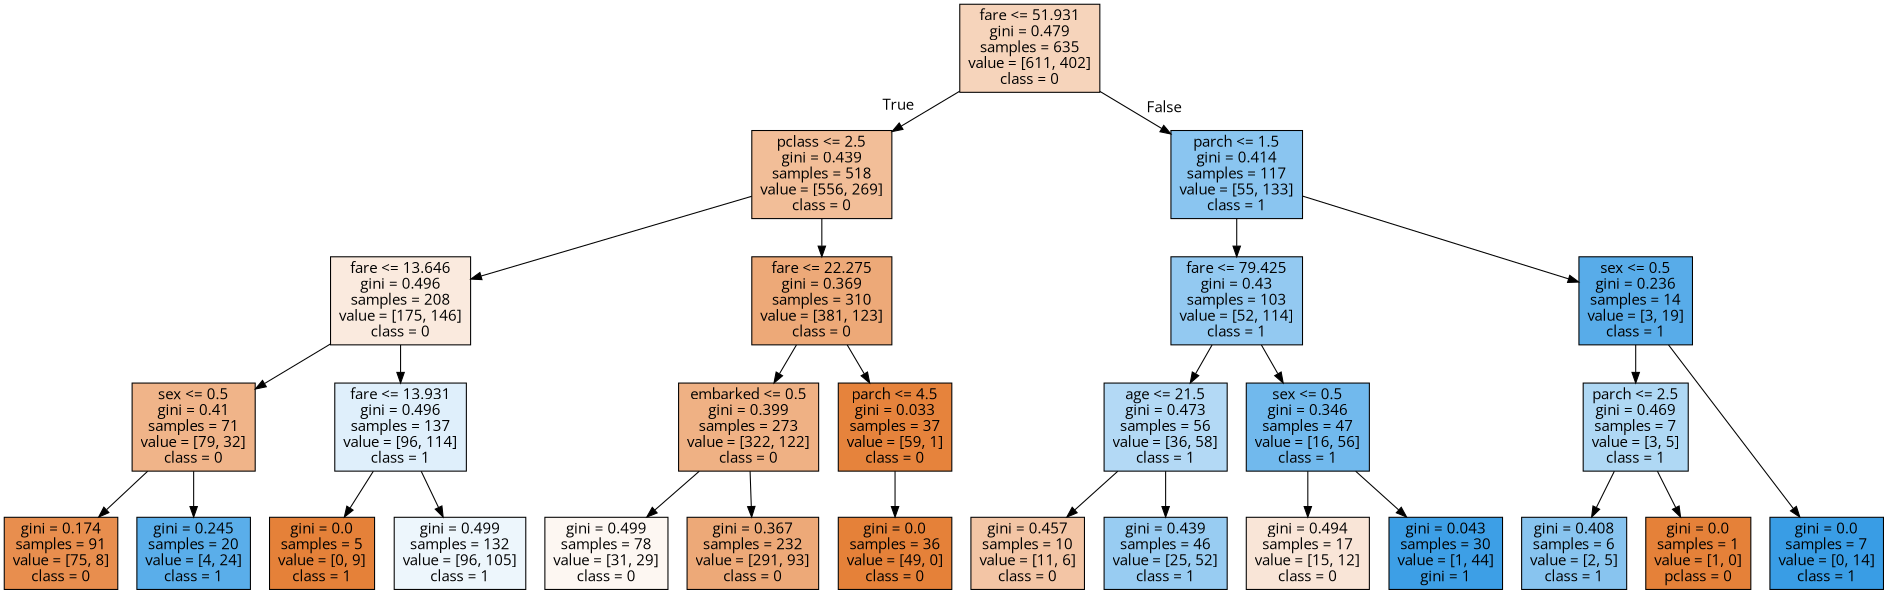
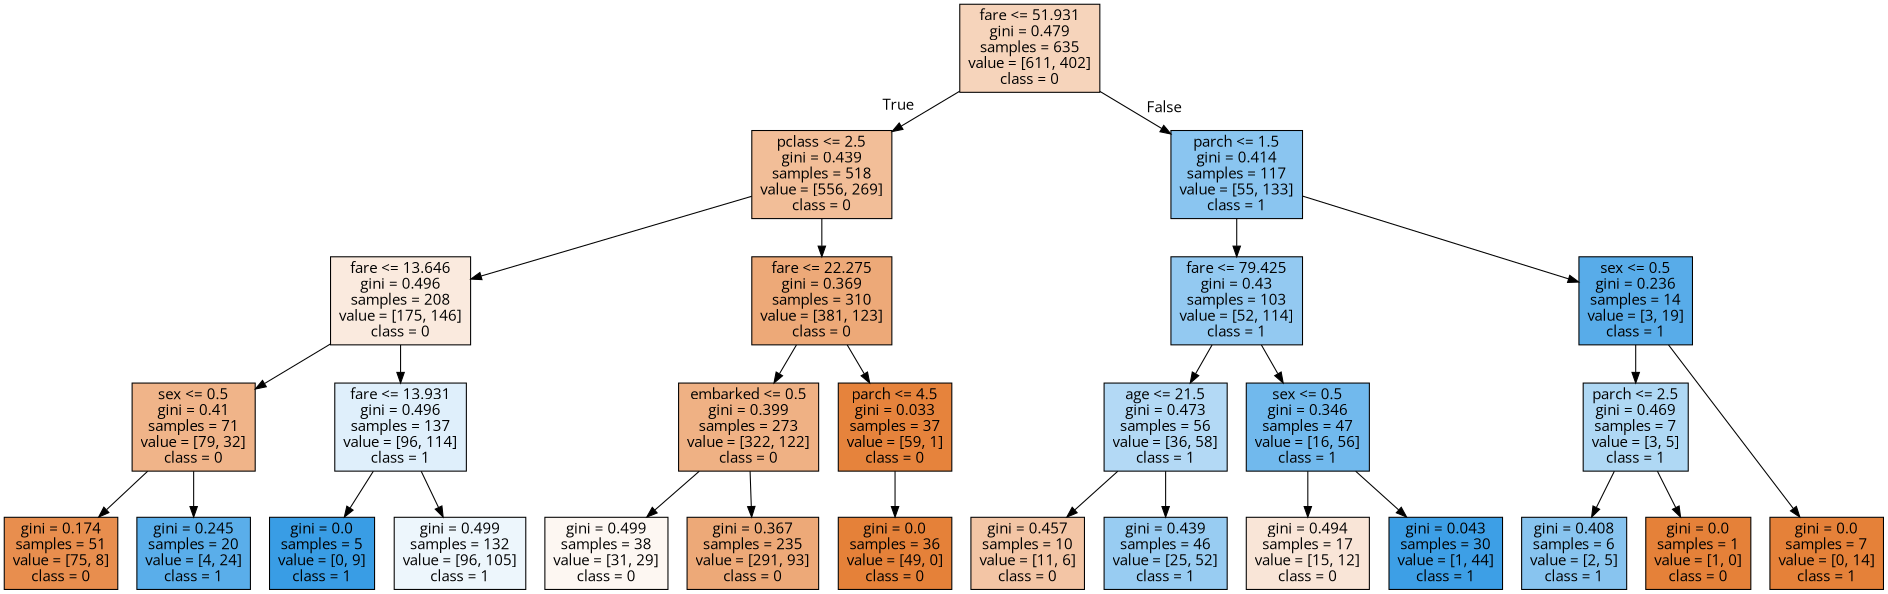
node "gini = 0.174 samples = 91 value = [75, 8] class = 0": label "gini = 0.174 samples = 91 value = [75, 8] class = 0" -> "gini = 0.174 samples = 51 value = [75, 8] class = 0"
node "gini = 0.0 samples = 5 value = [0, 9] class = 1": fillcolor #e58139ff -> #399de5ff
node "gini = 0.499 samples = 78 value = [31, 29] class = 0": label "gini = 0.499 samples = 78 value = [31, 29] class = 0" -> "gini = 0.499 samples = 38 value = [31, 29] class = 0"
node "gini = 0.367 samples = 232 value = [291, 93] class = 0": label "gini = 0.367 samples = 232 value = [291, 93] class = 0" -> "gini = 0.367 samples = 235 value = [291, 93] class = 0"
node "gini = 0.043 samples = 30 value = [1, 44] gini = 1": label "gini = 0.043 samples = 30 value = [1, 44] gini = 1" -> "gini = 0.043 samples = 30 value = [1, 44] class = 1"
node "gini = 0.0 samples = 1 value = [1, 0] pclass = 0": label "gini = 0.0 samples = 1 value = [1, 0] pclass = 0" -> "gini = 0.0 samples = 1 value = [1, 0] class = 0"
node "gini = 0.0 samples = 7 value = [0, 14] class = 1": fillcolor #399de5ff -> #e58139ff
